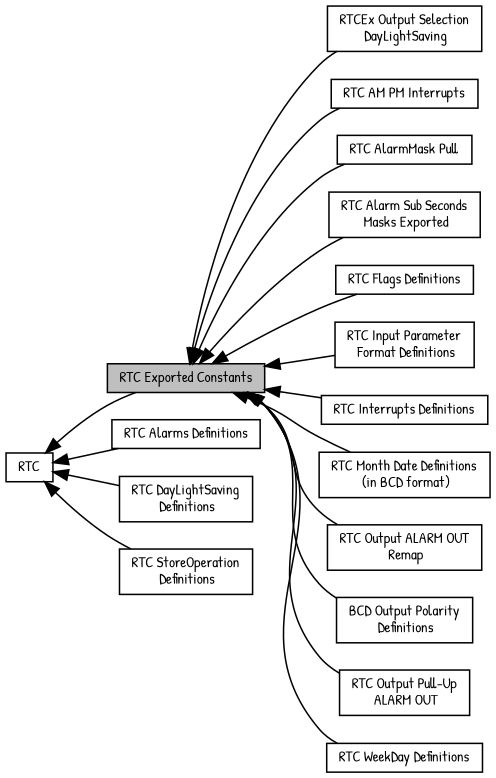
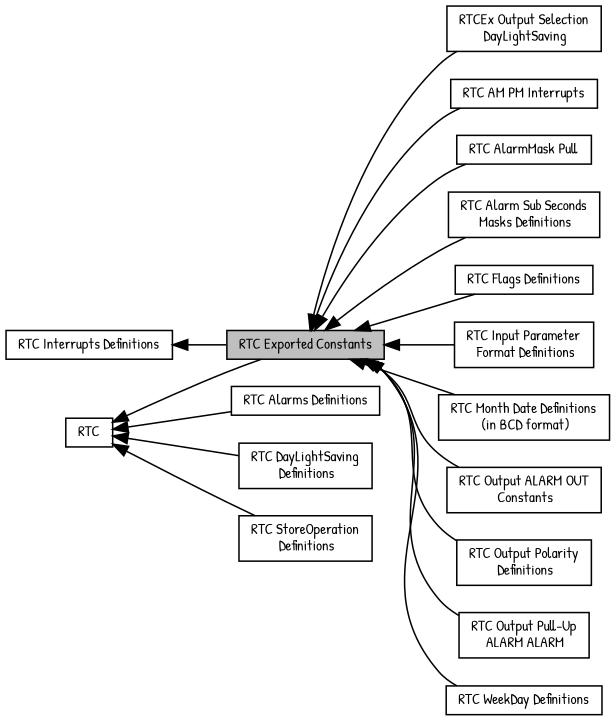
node "RTC Alarm Sub Seconds Masks Exported": label "RTC Alarm Sub Seconds Masks Exported" -> "RTC Alarm Sub Seconds Masks Definitions"
edge "RTC Interrupts Definitions" -> "RTC Exported Constants": reversed
node "RTC Output ALARM OUT Remap": label "RTC Output ALARM OUT Remap" -> "RTC Output ALARM OUT Constants"
node "BCD Output Polarity Definitions": label "BCD Output Polarity Definitions" -> "RTC Output Polarity Definitions"
node "RTC Output Pull-Up ALARM OUT": label "RTC Output Pull-Up ALARM OUT" -> "RTC Output Pull-Up ALARM ALARM"
